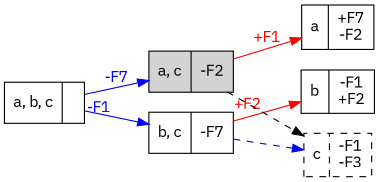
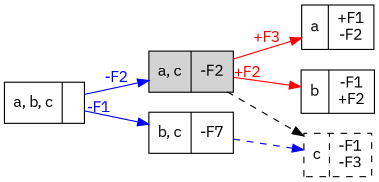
node "a": text "+F7" -> "+F1"
edge "a, c" -> "a": label "+F1" -> "+F3"
edge "a, b, c" -> "a, c": label "-F7" -> "-F2"
edge "b, c" -> "b": now "a, c" -> "b"
